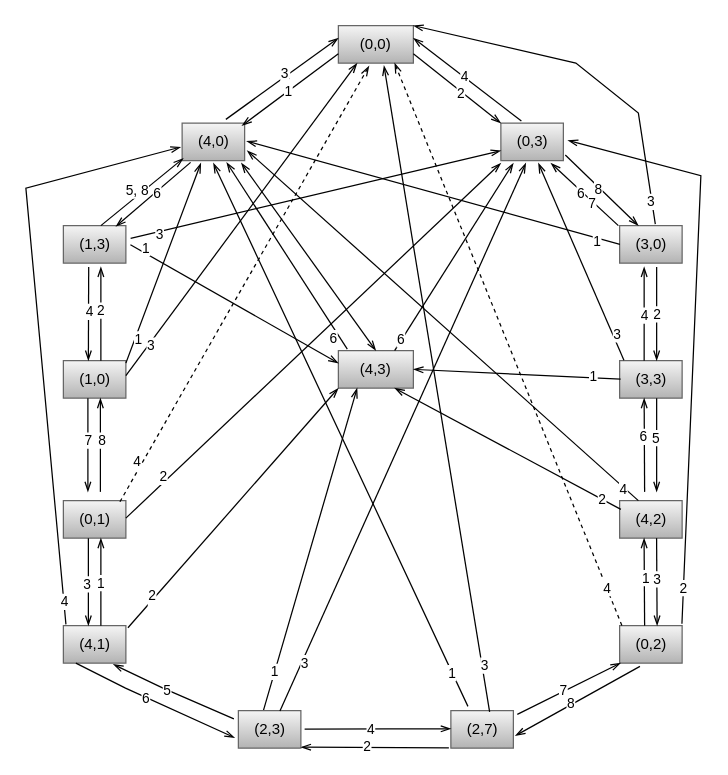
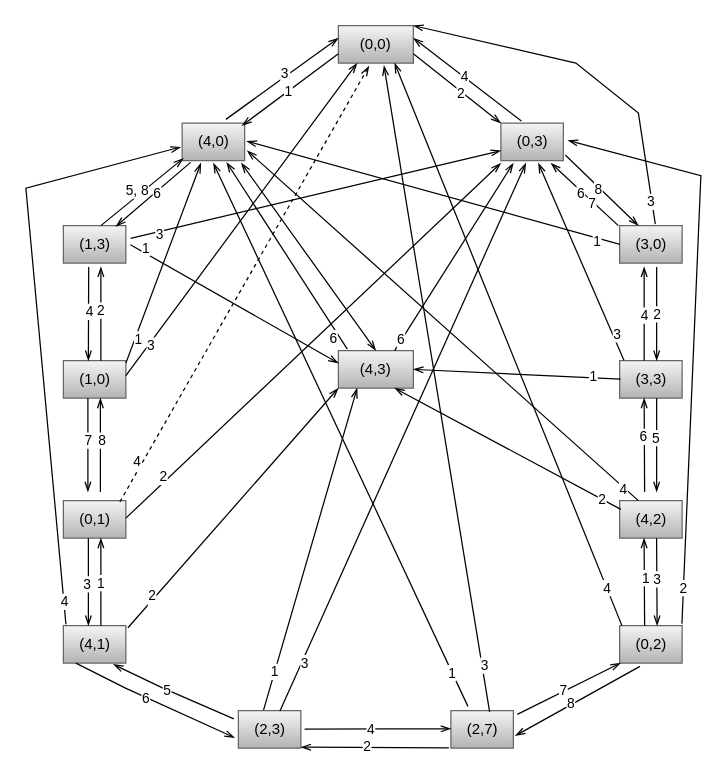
edge "(0,2)" -> "(0,0)": style dashed -> solid
